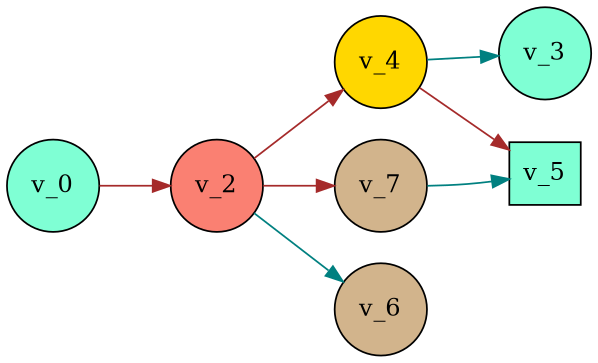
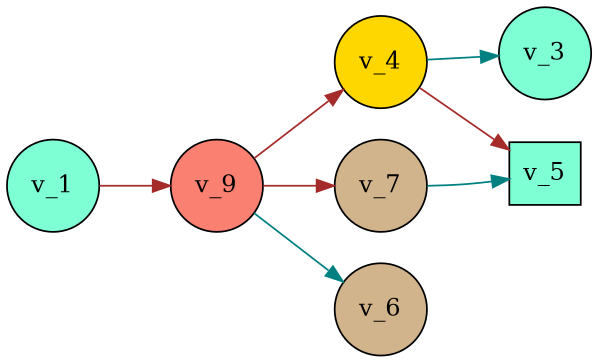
node "v_0": label "v_0" -> "v_1"
node "v_2": label "v_2" -> "v_9"
